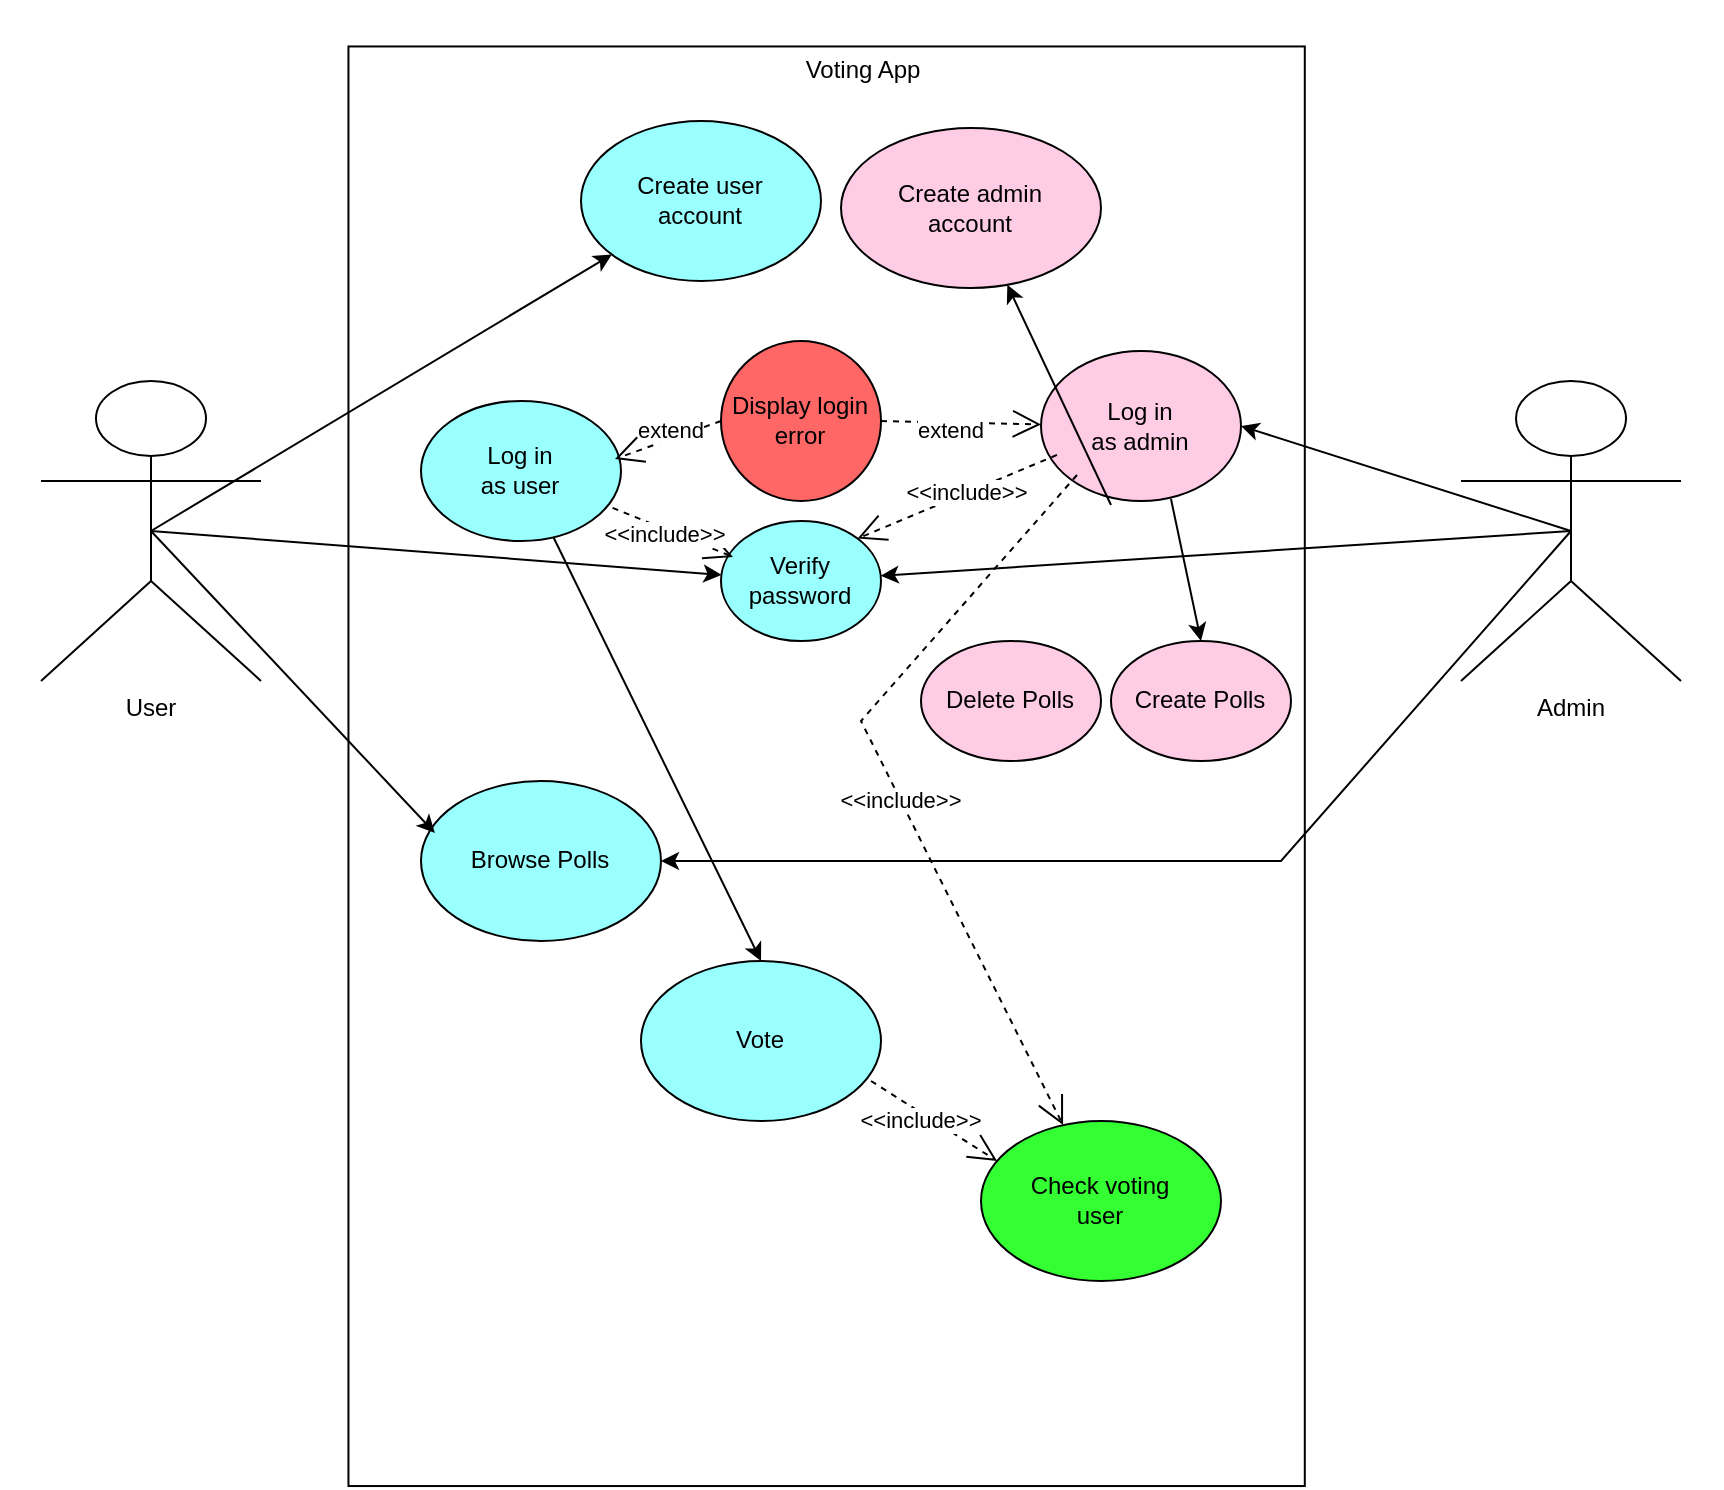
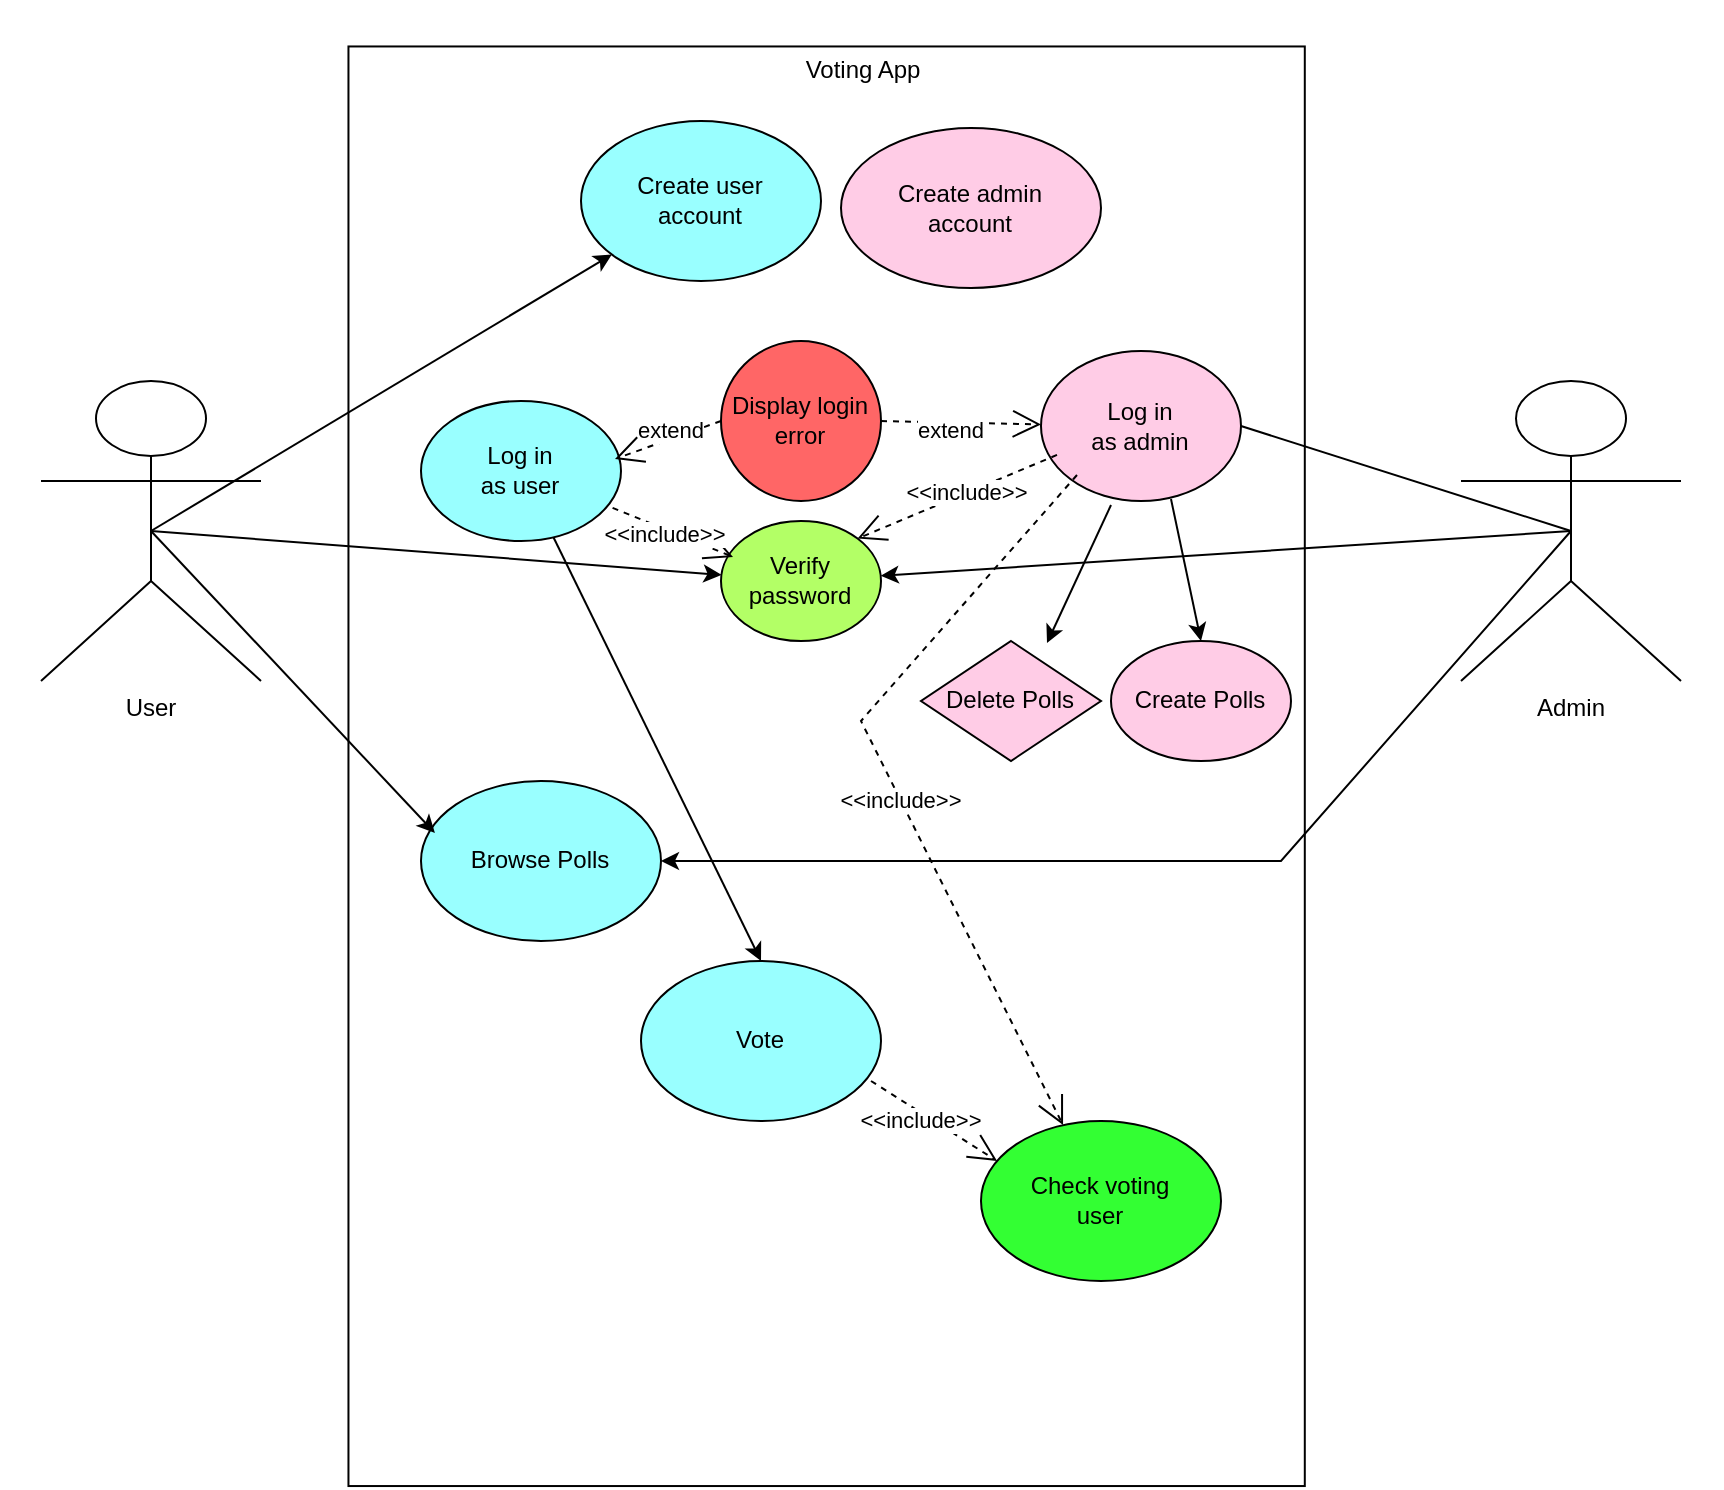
edge "Log in as admin" -> "Create admin account": now "Log in as admin" -> "Delete Polls"
edge "Admin" -> "Log in as admin": arrowhead classic -> none
node "Verify password": fillcolor #99ffff -> #b3ff66
node "Delete Polls": shape ellipse -> diamond
